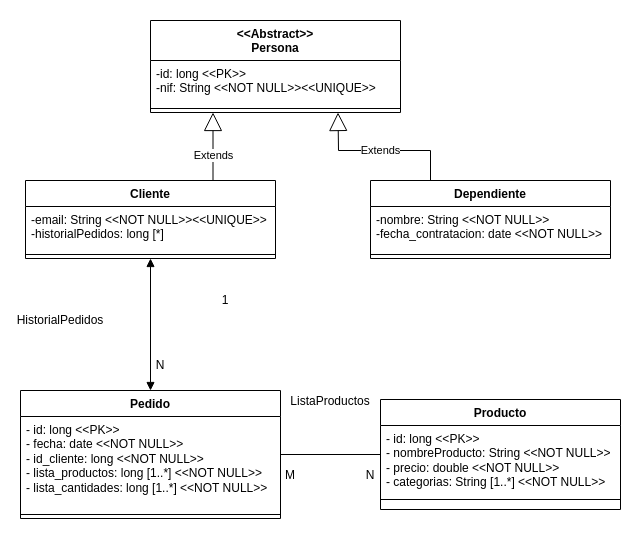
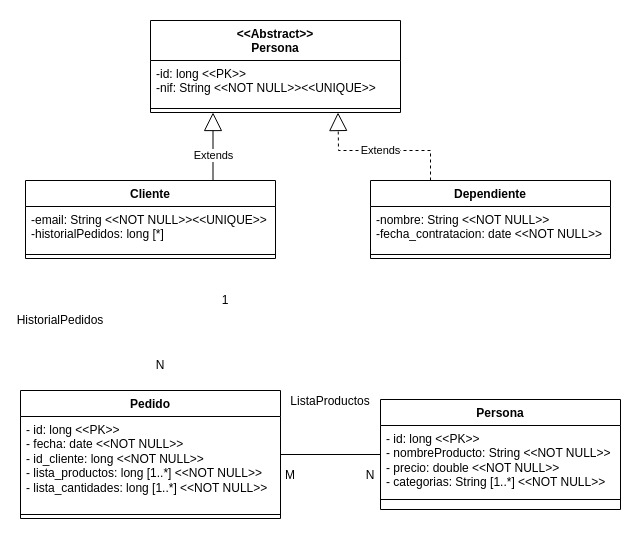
edge "Dependiente" -> "<<Abstract>> Persona": style solid -> dashed
edge "Cliente" -- "Pedido": removed
node "Producto": label "Producto" -> "Persona"
